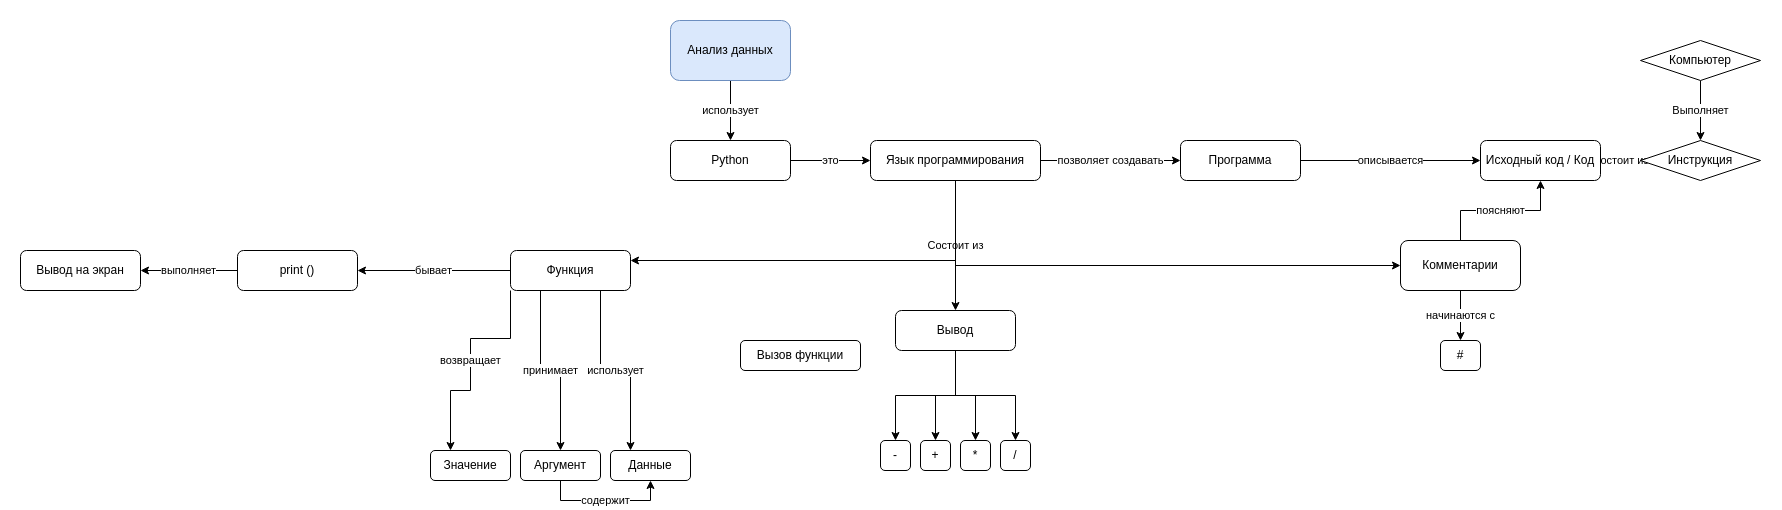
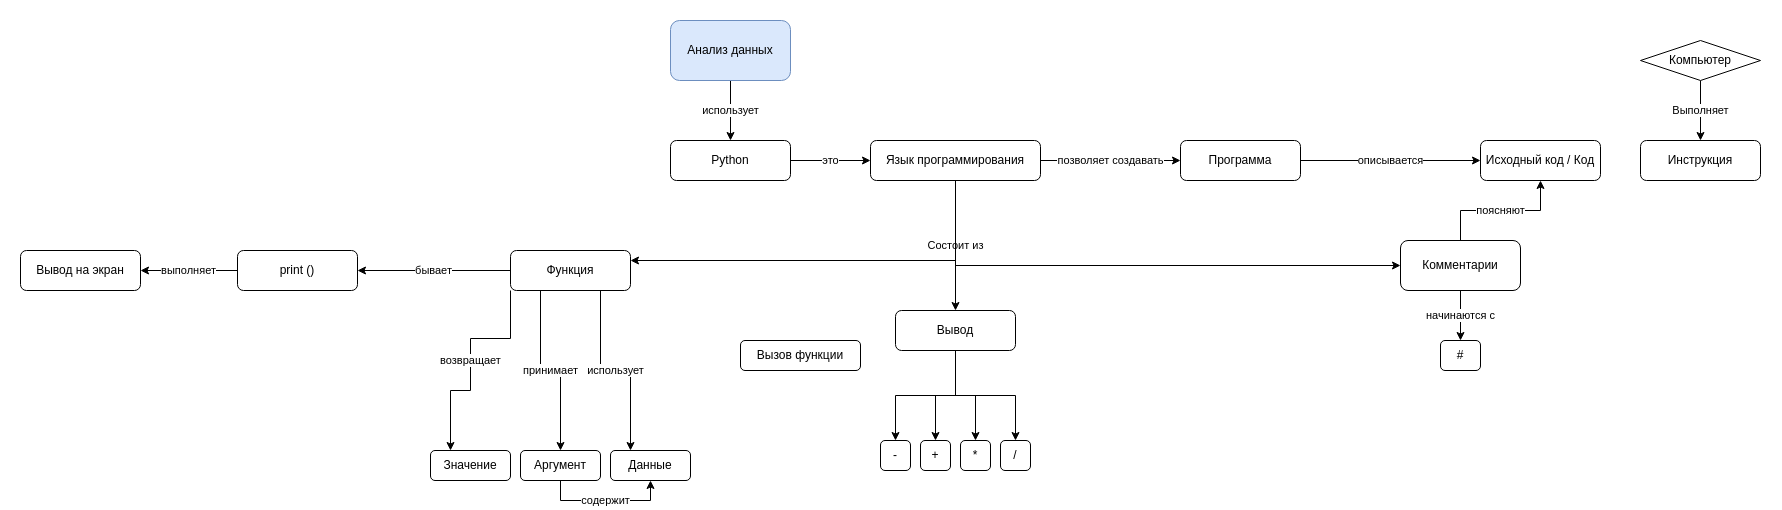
edge "Исходный код / Код" -> "Инструкция": removed, label "Состоит из"
node "Инструкция": shape diamond -> rounded rectangle
